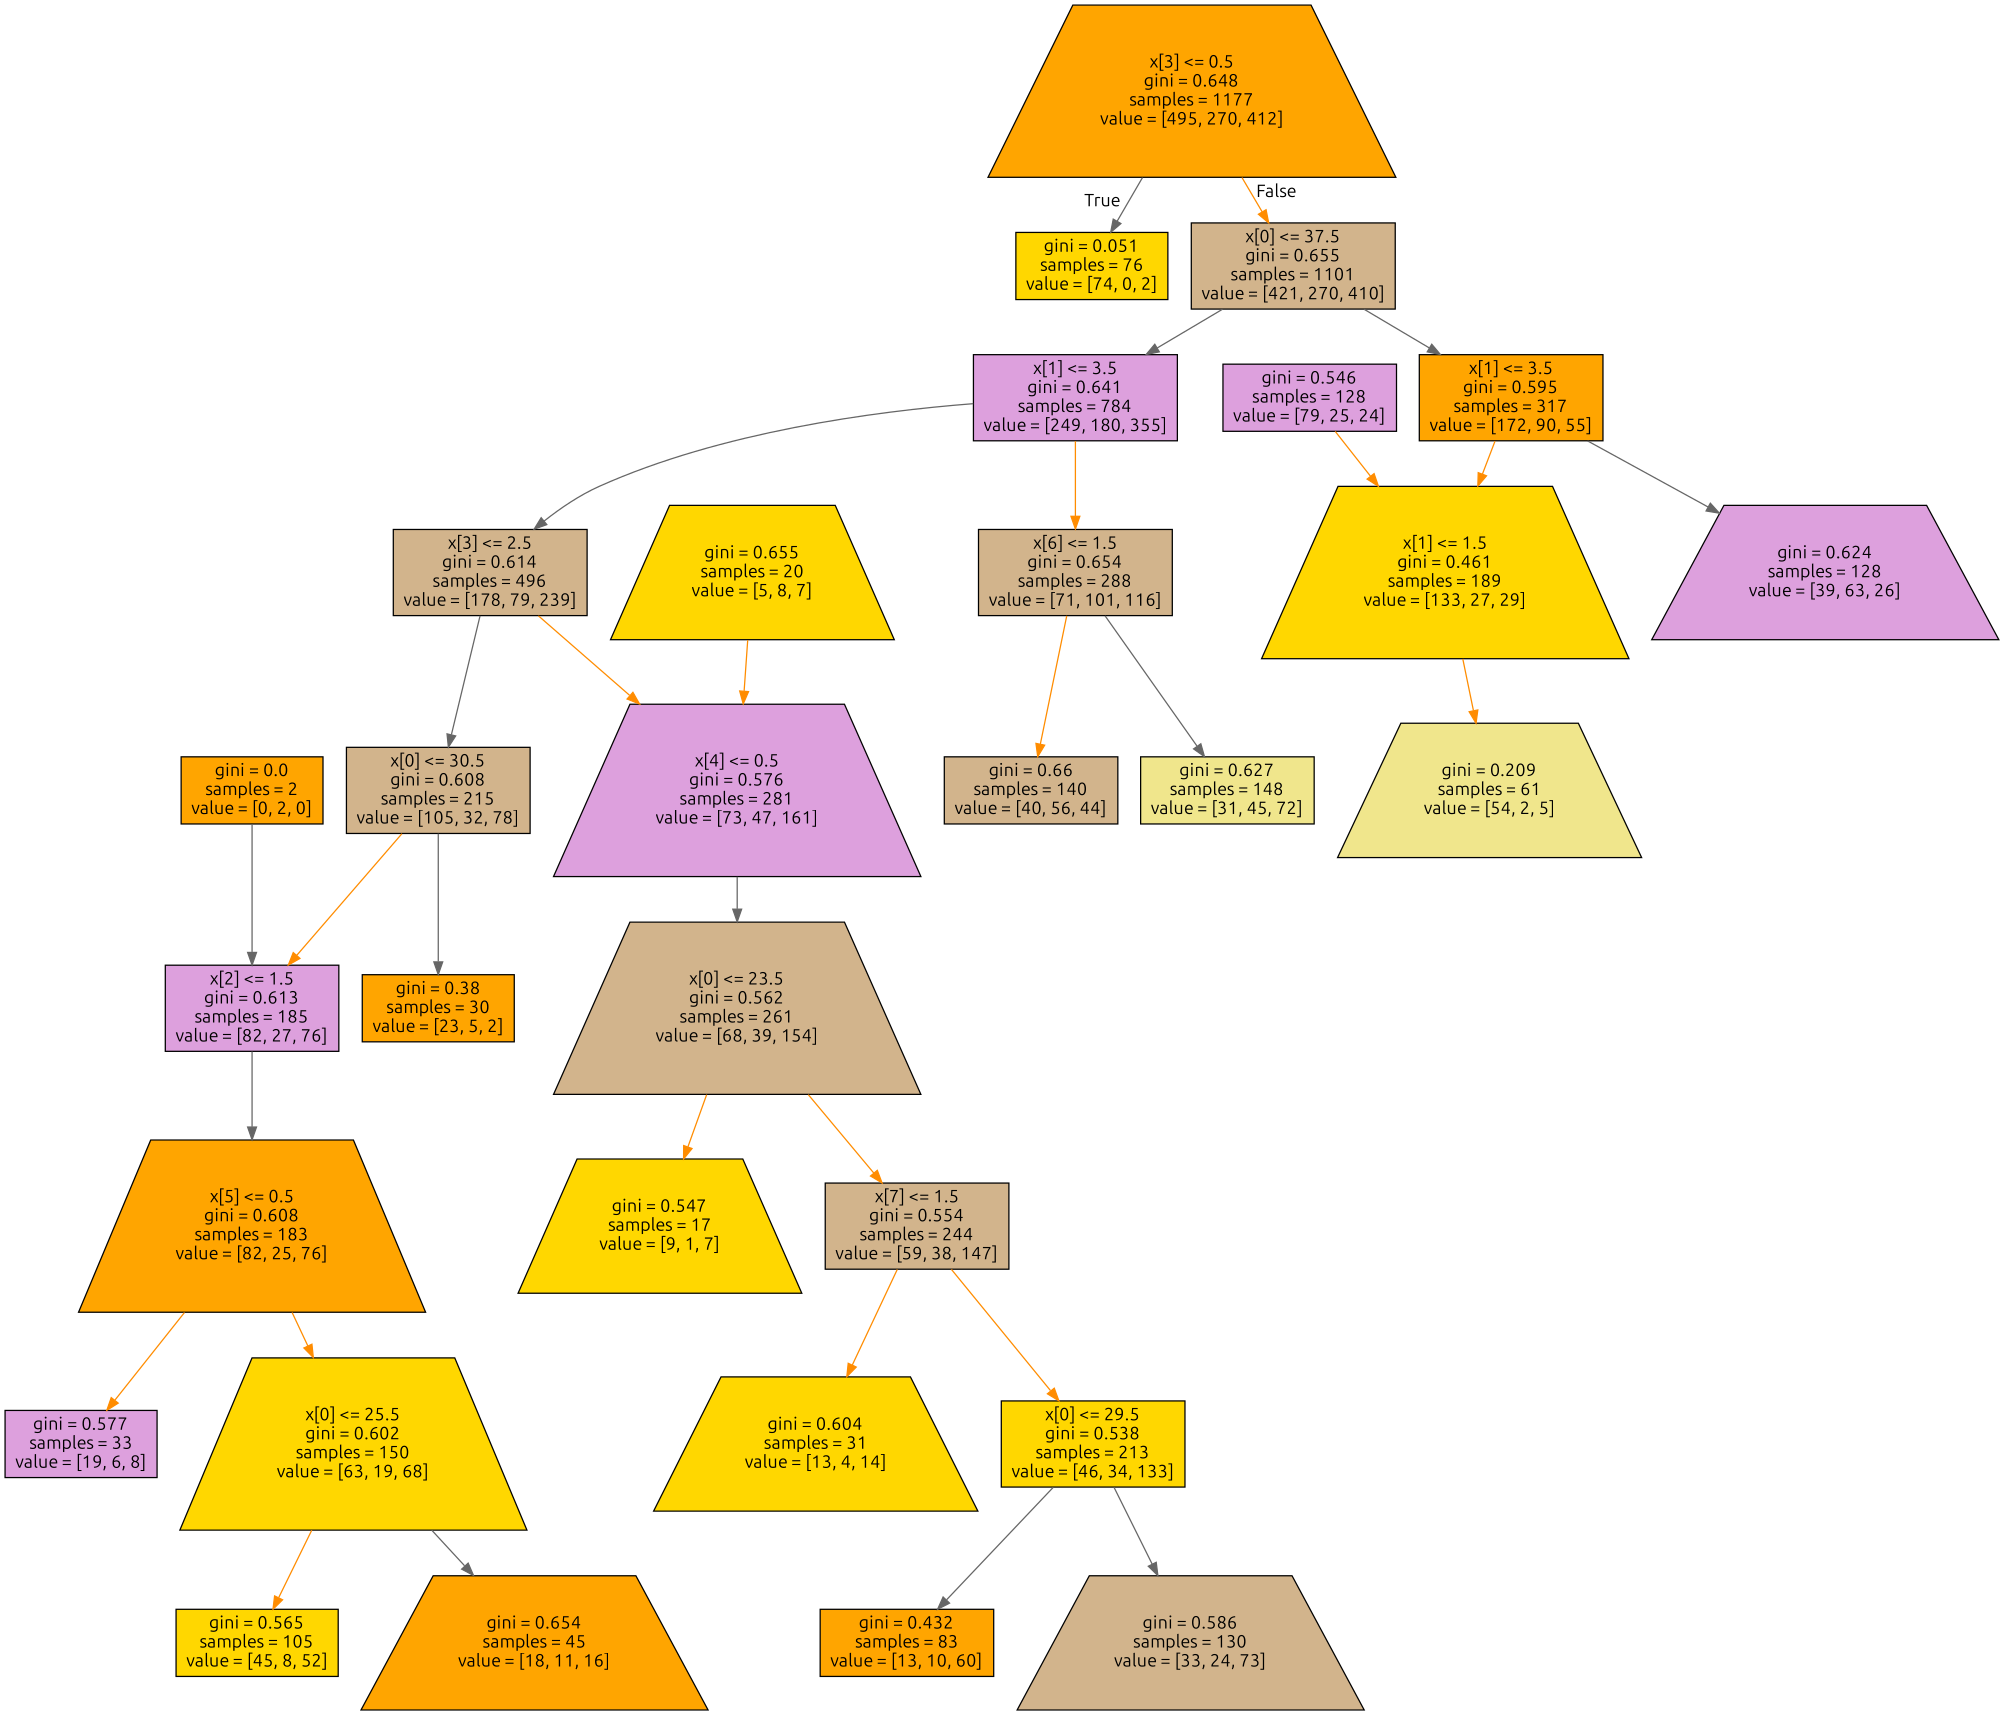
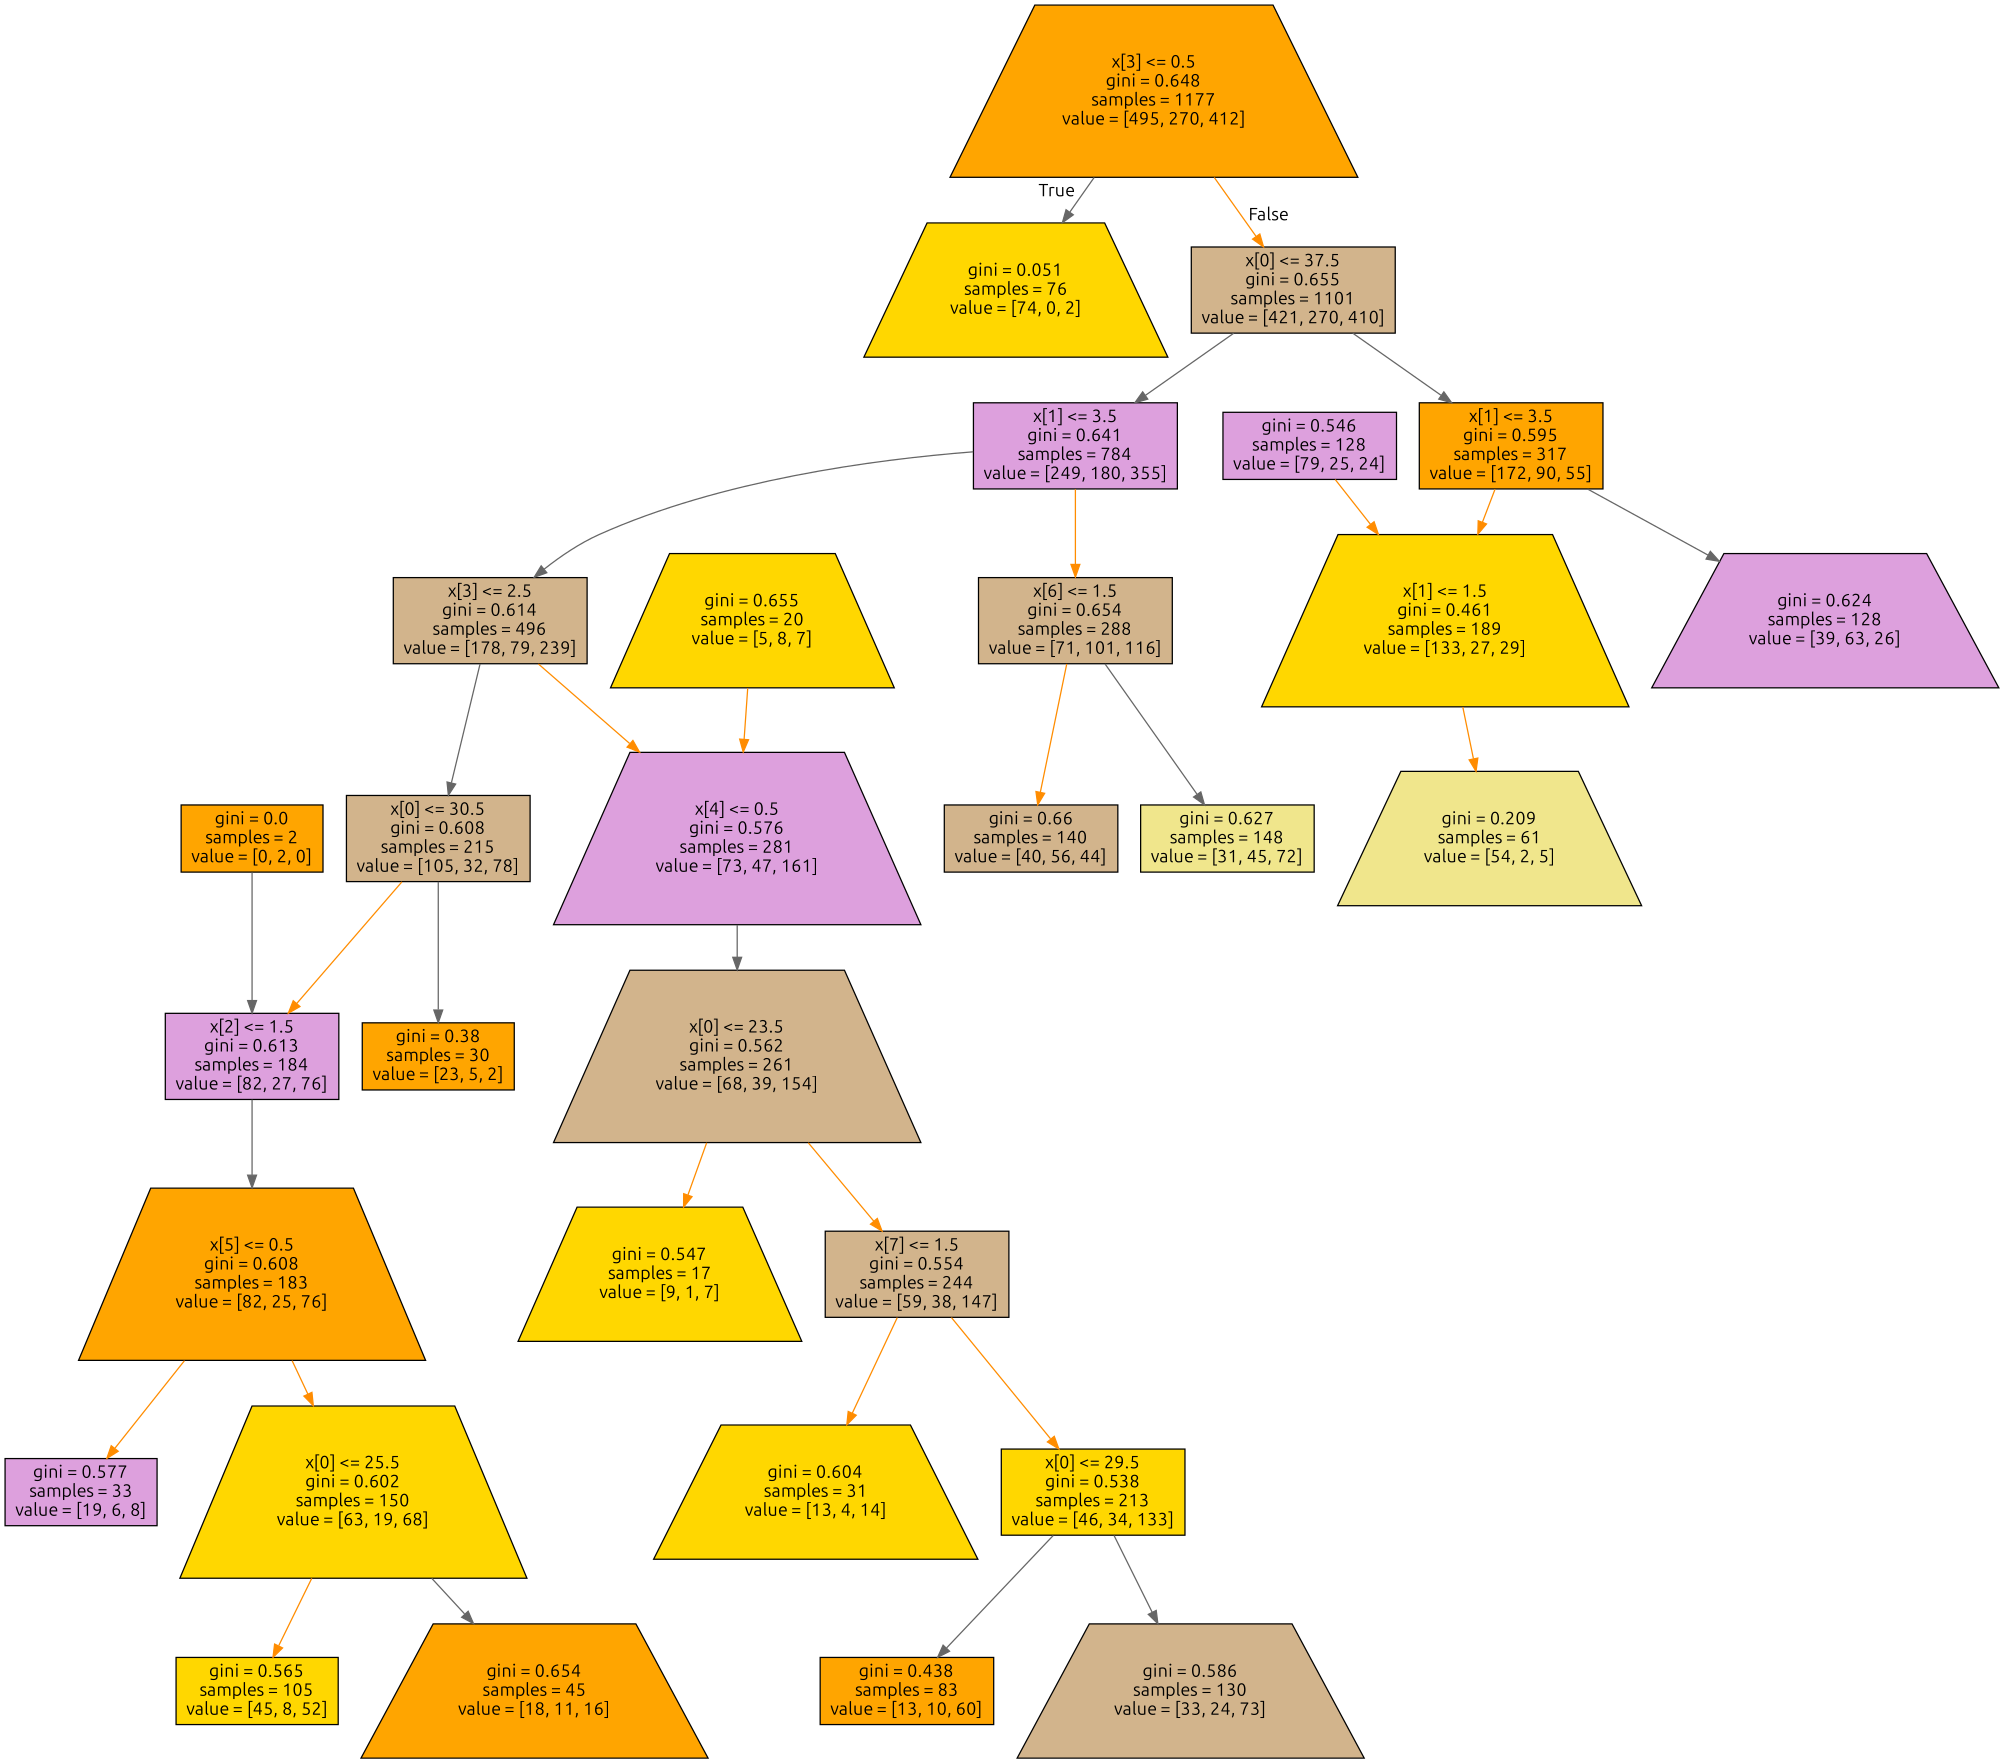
node "gini = 0.051 samples = 76 value = [74, 0, 2]": shape box -> trapezium
node "x[2] <= 1.5 gini = 0.613 samples = 185 value = [82, 27, 76]": label "x[2] <= 1.5 gini = 0.613 samples = 185 value = [82, 27, 76]" -> "x[2] <= 1.5 gini = 0.613 samples = 184 value = [82, 27, 76]"
node "gini = 0.432 samples = 83 value = [13, 10, 60]": label "gini = 0.432 samples = 83 value = [13, 10, 60]" -> "gini = 0.438 samples = 83 value = [13, 10, 60]"
